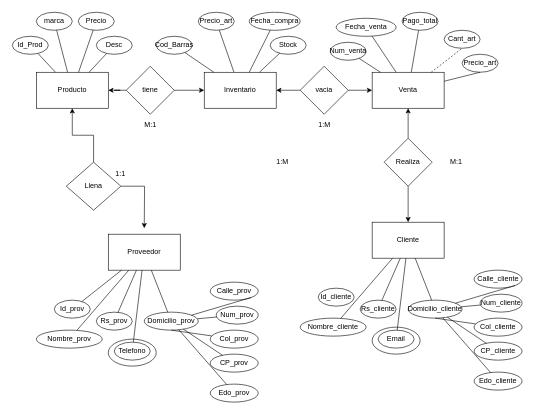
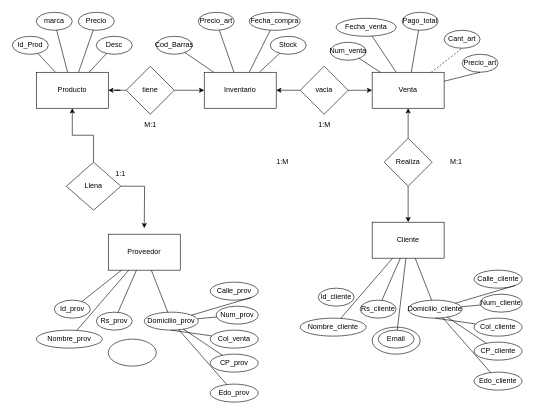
edge "Proveedor" -- "Telefono": removed
node "Col_prov": label "Col_prov" -> "Col_venta"
node "Telefono": removed
